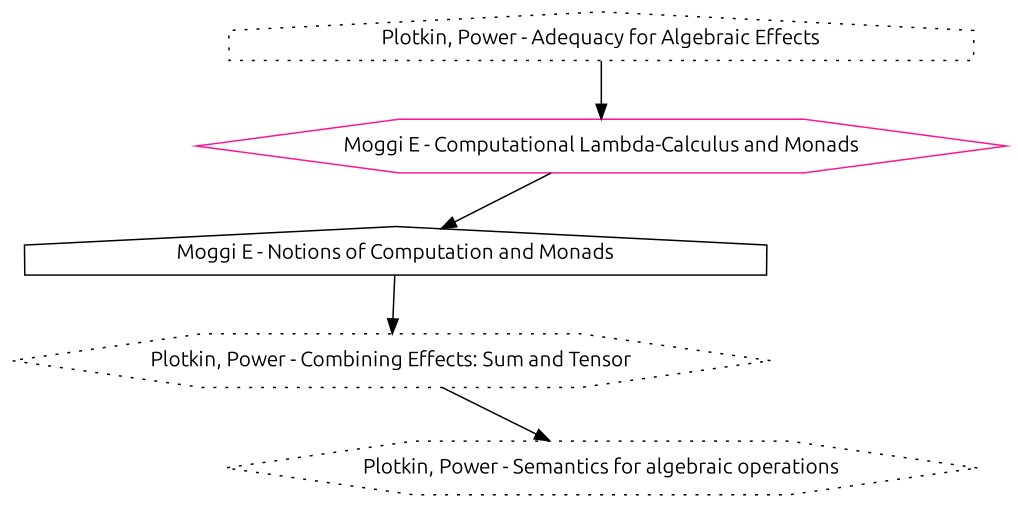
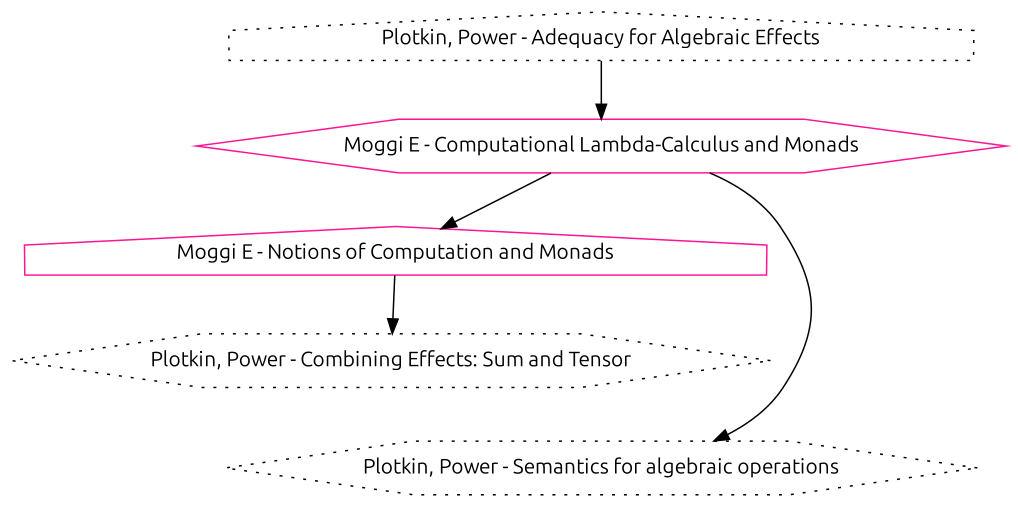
node "Moggi E - Notions of Computation and Monads": color black -> deeppink
edge "Plotkin, Power - Combining Effects: Sum and Tensor" -> "Plotkin, Power - Semantics for algebraic operations": now "Moggi E - Computational Lambda-Calculus and Monads" -> "Plotkin, Power - Semantics for algebraic operations"
